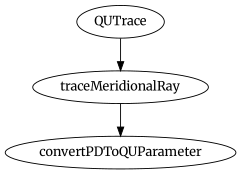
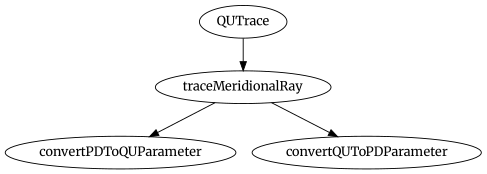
node "convertQUToPDParameter": added
